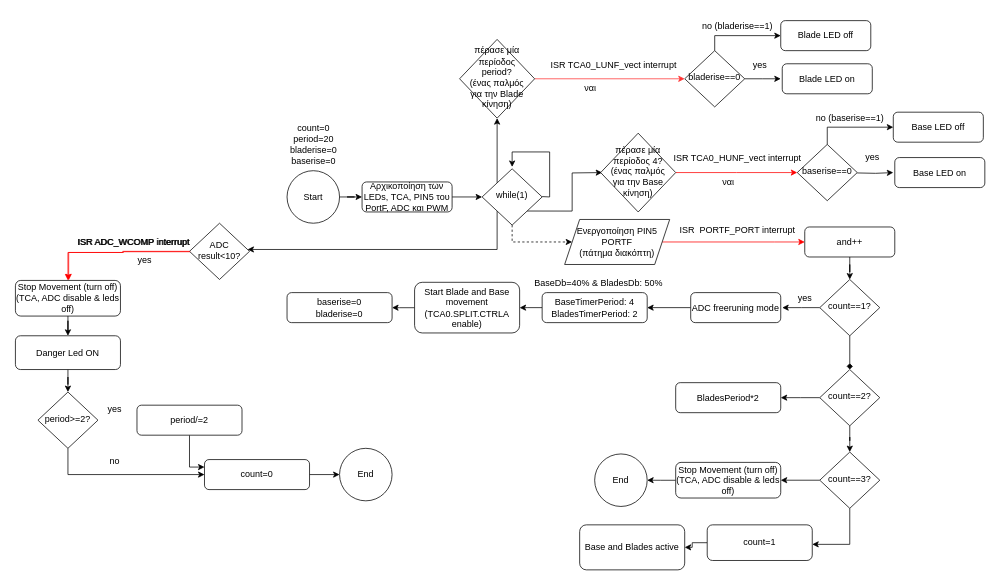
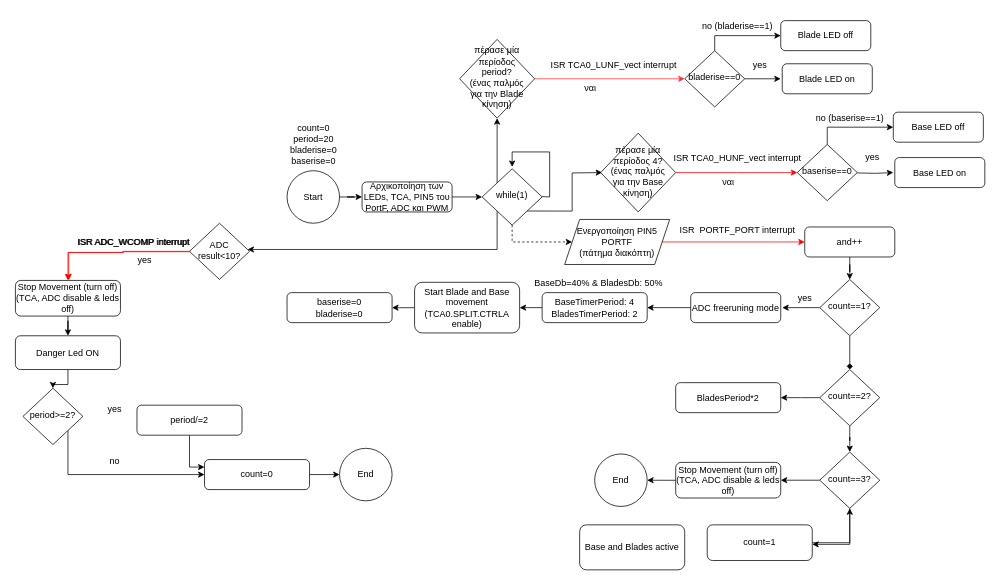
node "period>=2?": moved (68, 420) -> (53, 416)
edge "count=1" -> "Base and Blades active": now "count=1" -> "count==3?"
